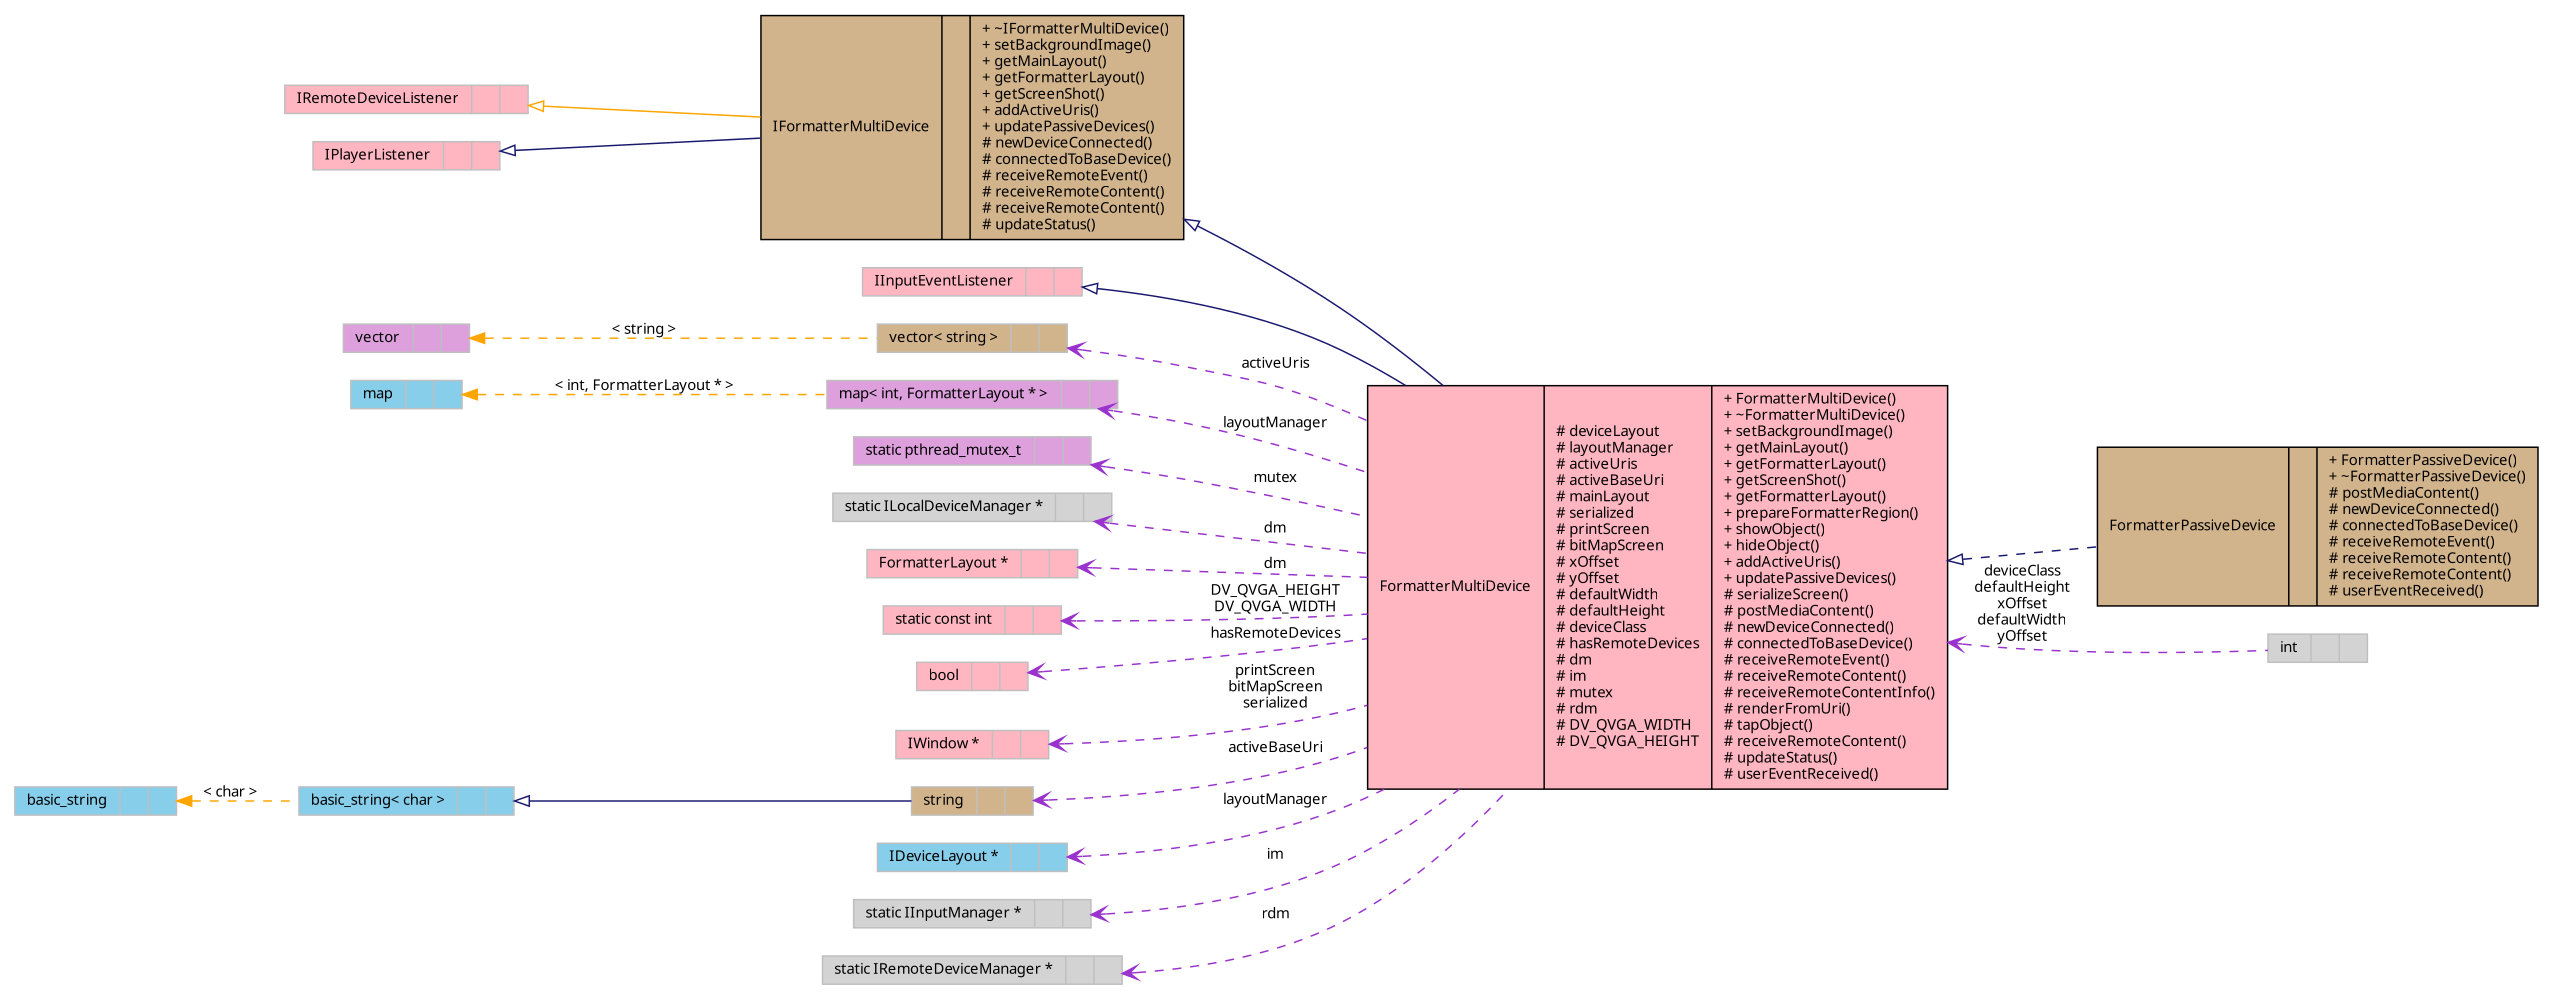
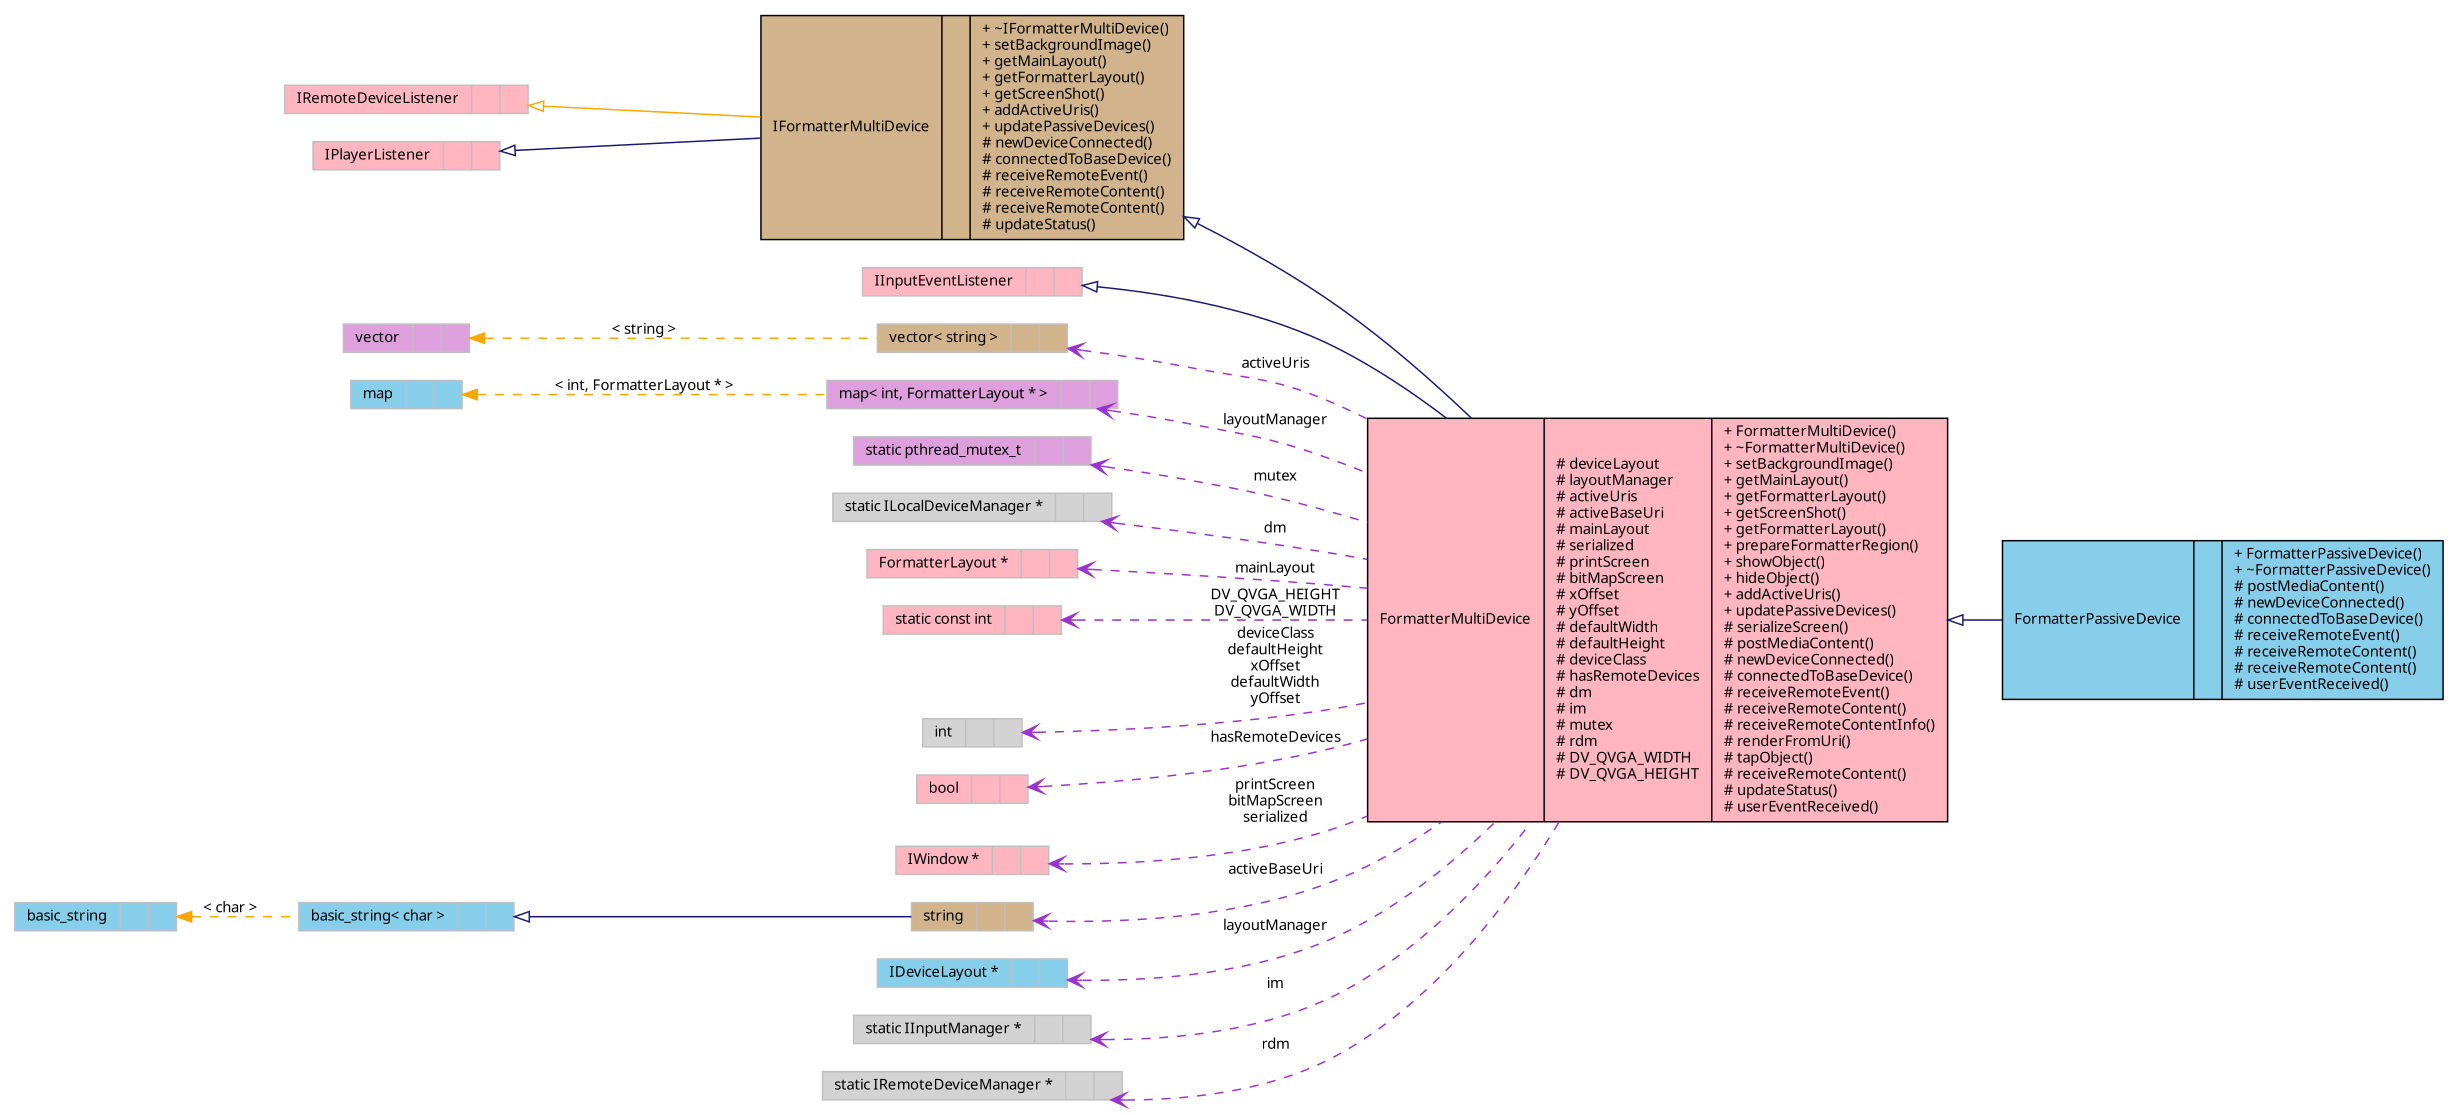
node "FormatterPassiveDevice": fillcolor tan -> skyblue
edge "FormatterPassiveDevice" -> "FormatterMultiDevice": style dashed -> solid
edge "FormatterMultiDevice" -> "FormatterLayout *": label "dm" -> "mainLayout"
edge "int" -> "FormatterMultiDevice": reversed
